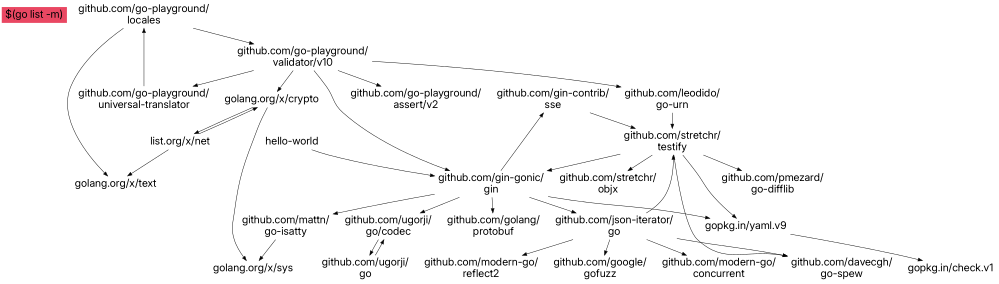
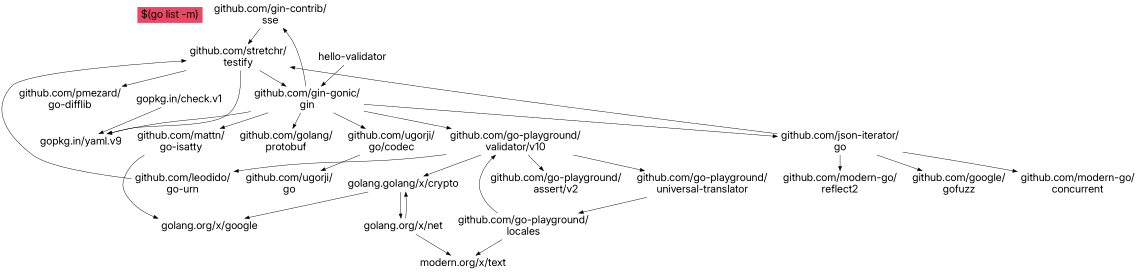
node "golang.org/x/crypto": label "golang.org/x/crypto" -> "golang.golang/x/crypto"
edge "github.com/go-playground/ validator/v10" -> "github.com/gin-gonic/ gin": reversed
node "list.org/x/net": label "list.org/x/net" -> "golang.org/x/net"
node "hello-world": label "hello-world" -> "hello-validator"
node "golang.org/x/text": label "golang.org/x/text" -> "modern.org/x/text"
node "github.com/stretchr/ objx": removed
edge "gopkg.in/yaml.v9" -> "gopkg.in/check.v1": reversed
edge "github.com/ugorji/ go" -> "github.com/ugorji/ go/codec": removed
node "golang.org/x/sys": label "golang.org/x/sys" -> "golang.org/x/google"
node "github.com/davecgh/ go-spew": removed
